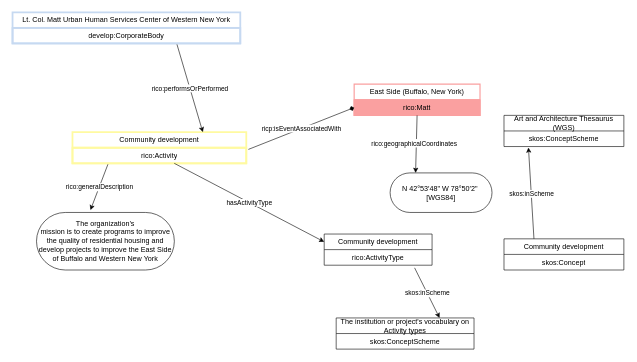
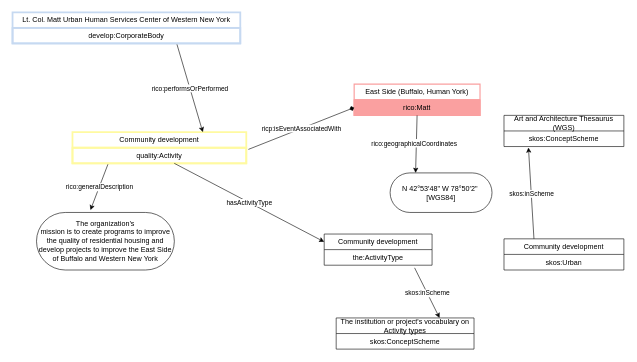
node "East Side (Buffalo, New York)": label "East Side (Buffalo, New York)" -> "East Side (Buffalo, Human York)"
node "rico:Activity": label "rico:Activity" -> "quality:Activity"
node "rico:ActivityType": label "rico:ActivityType" -> "the:ActivityType"
node "skos:Concept": label "skos:Concept" -> "skos:Urban"
